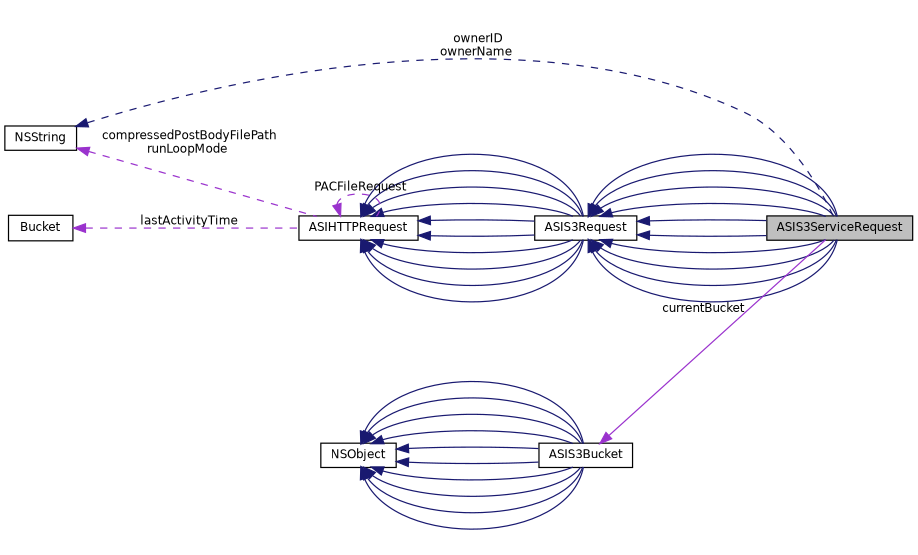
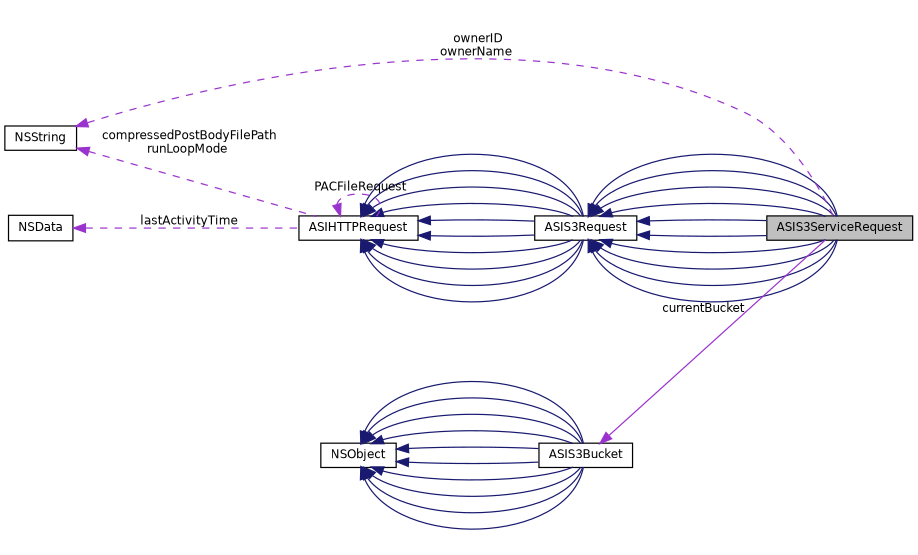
edge "ASIS3ServiceRequest" -> "NSString": color midnightblue -> darkorchid3
node "Bucket": label "Bucket" -> "NSData"
